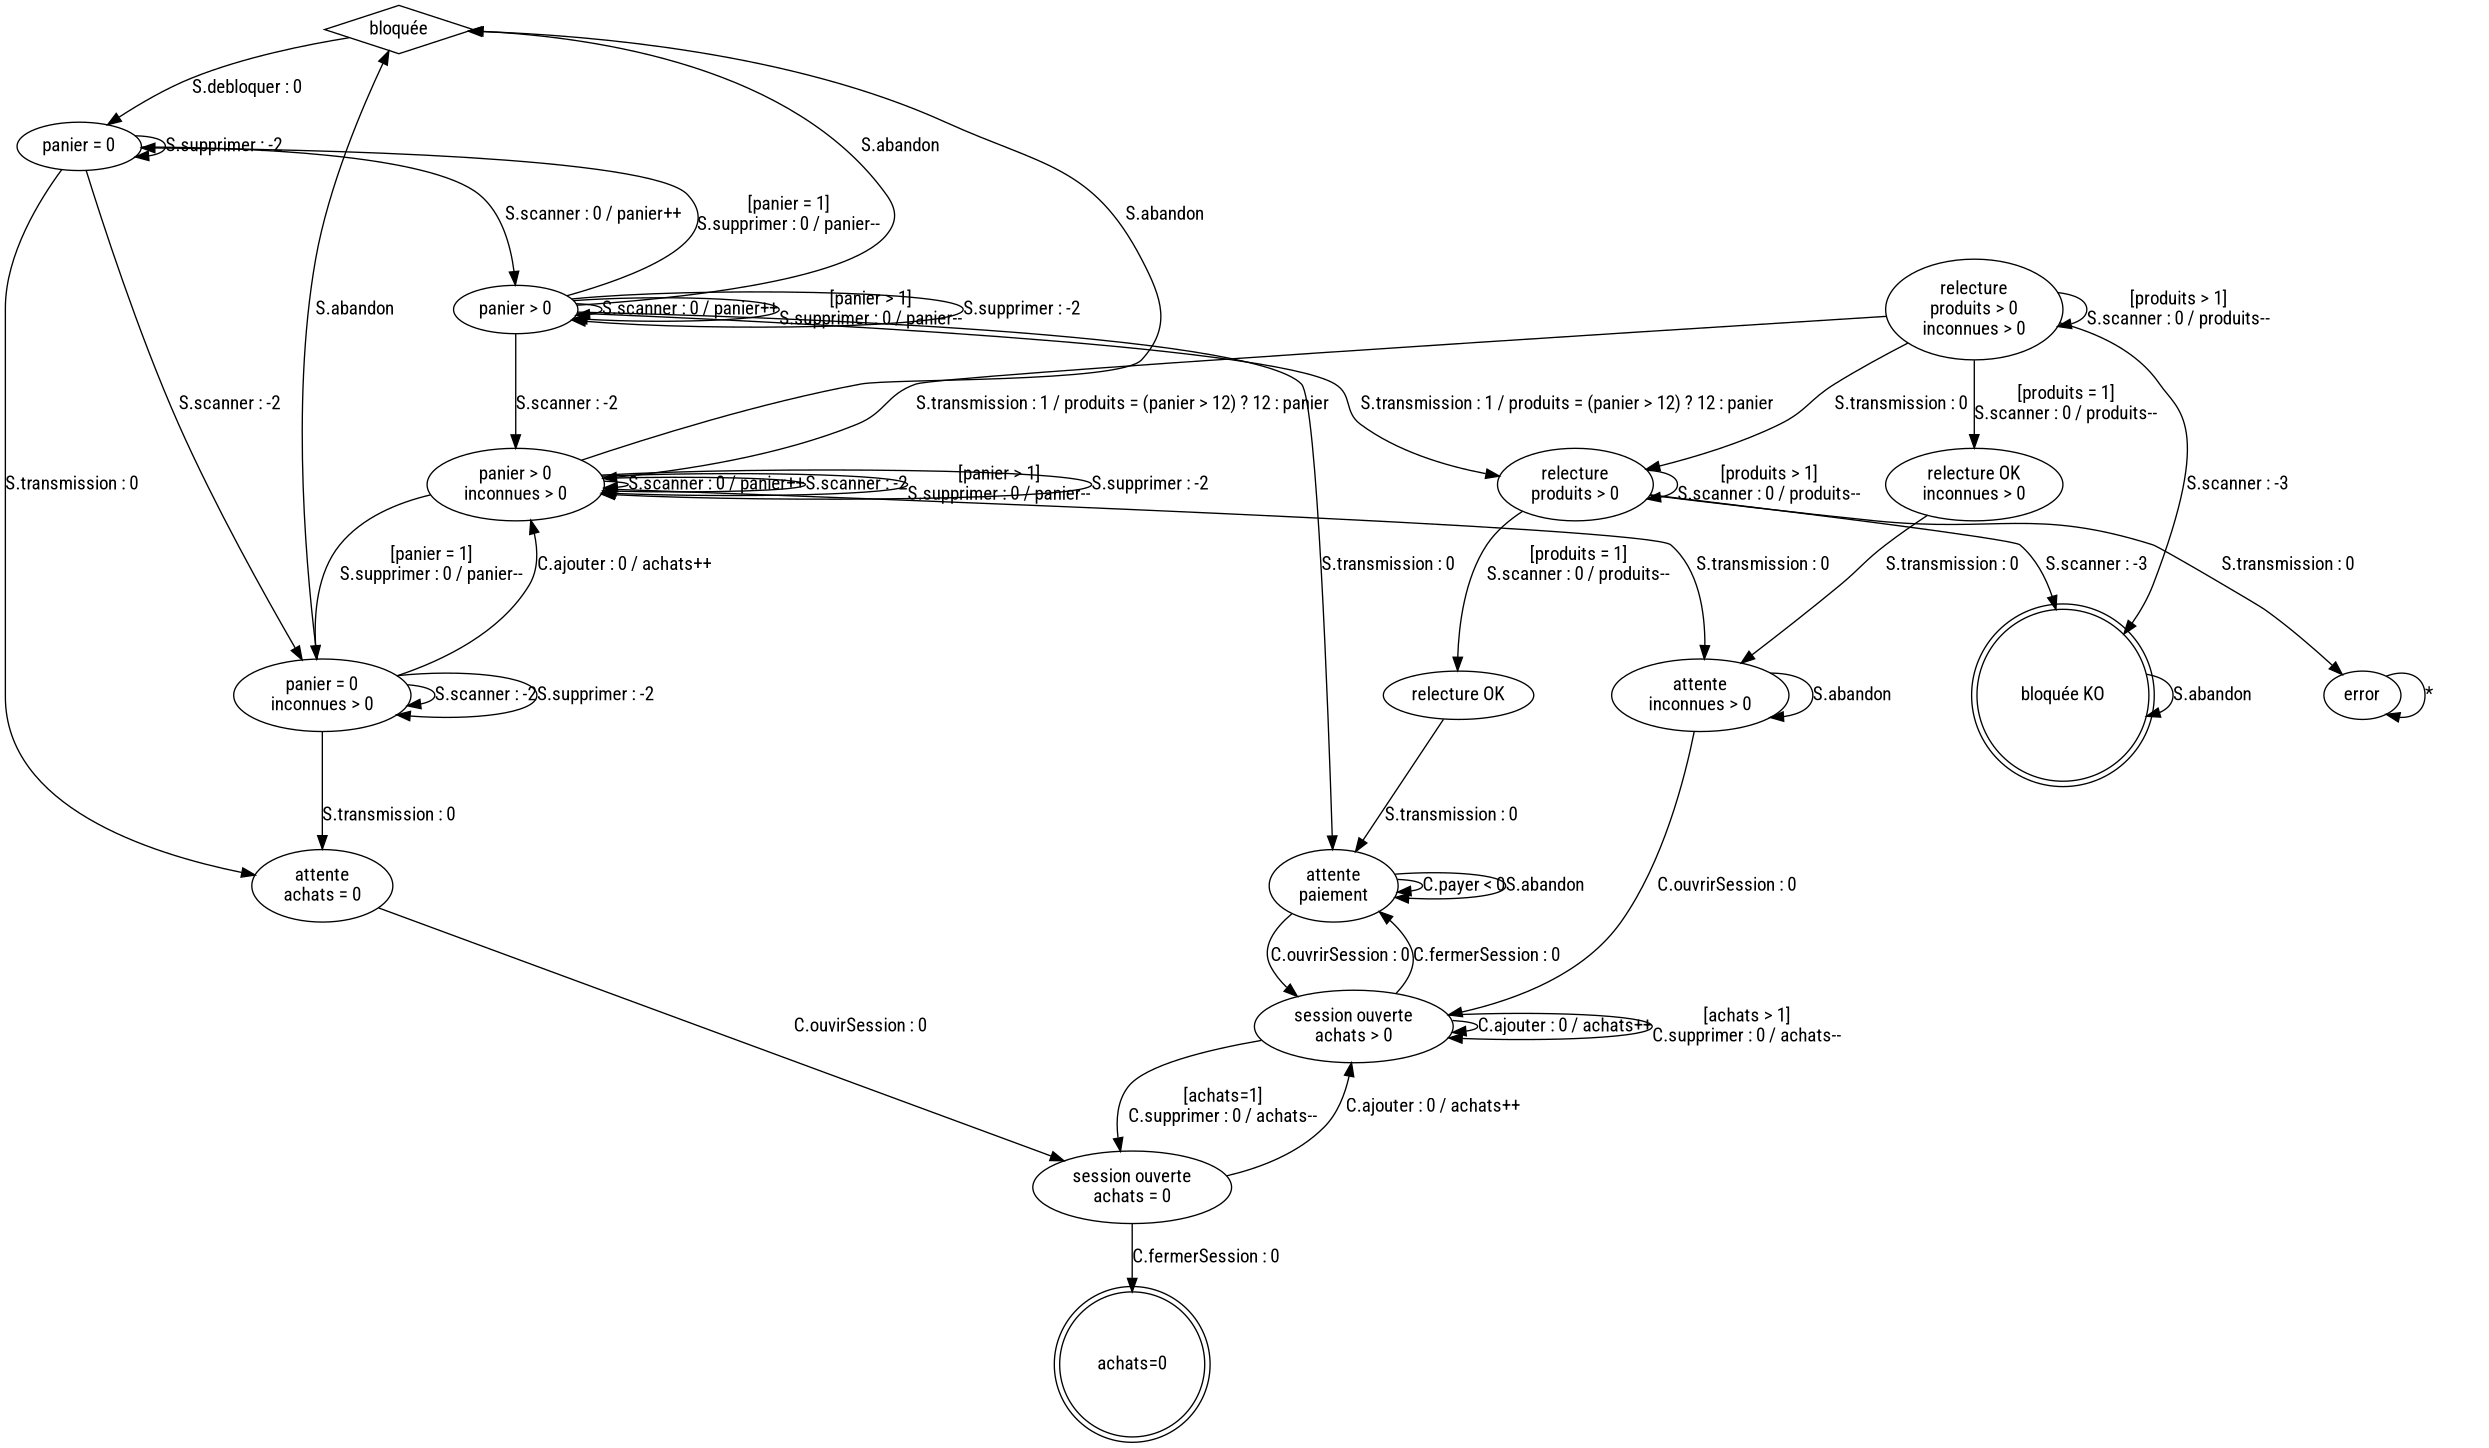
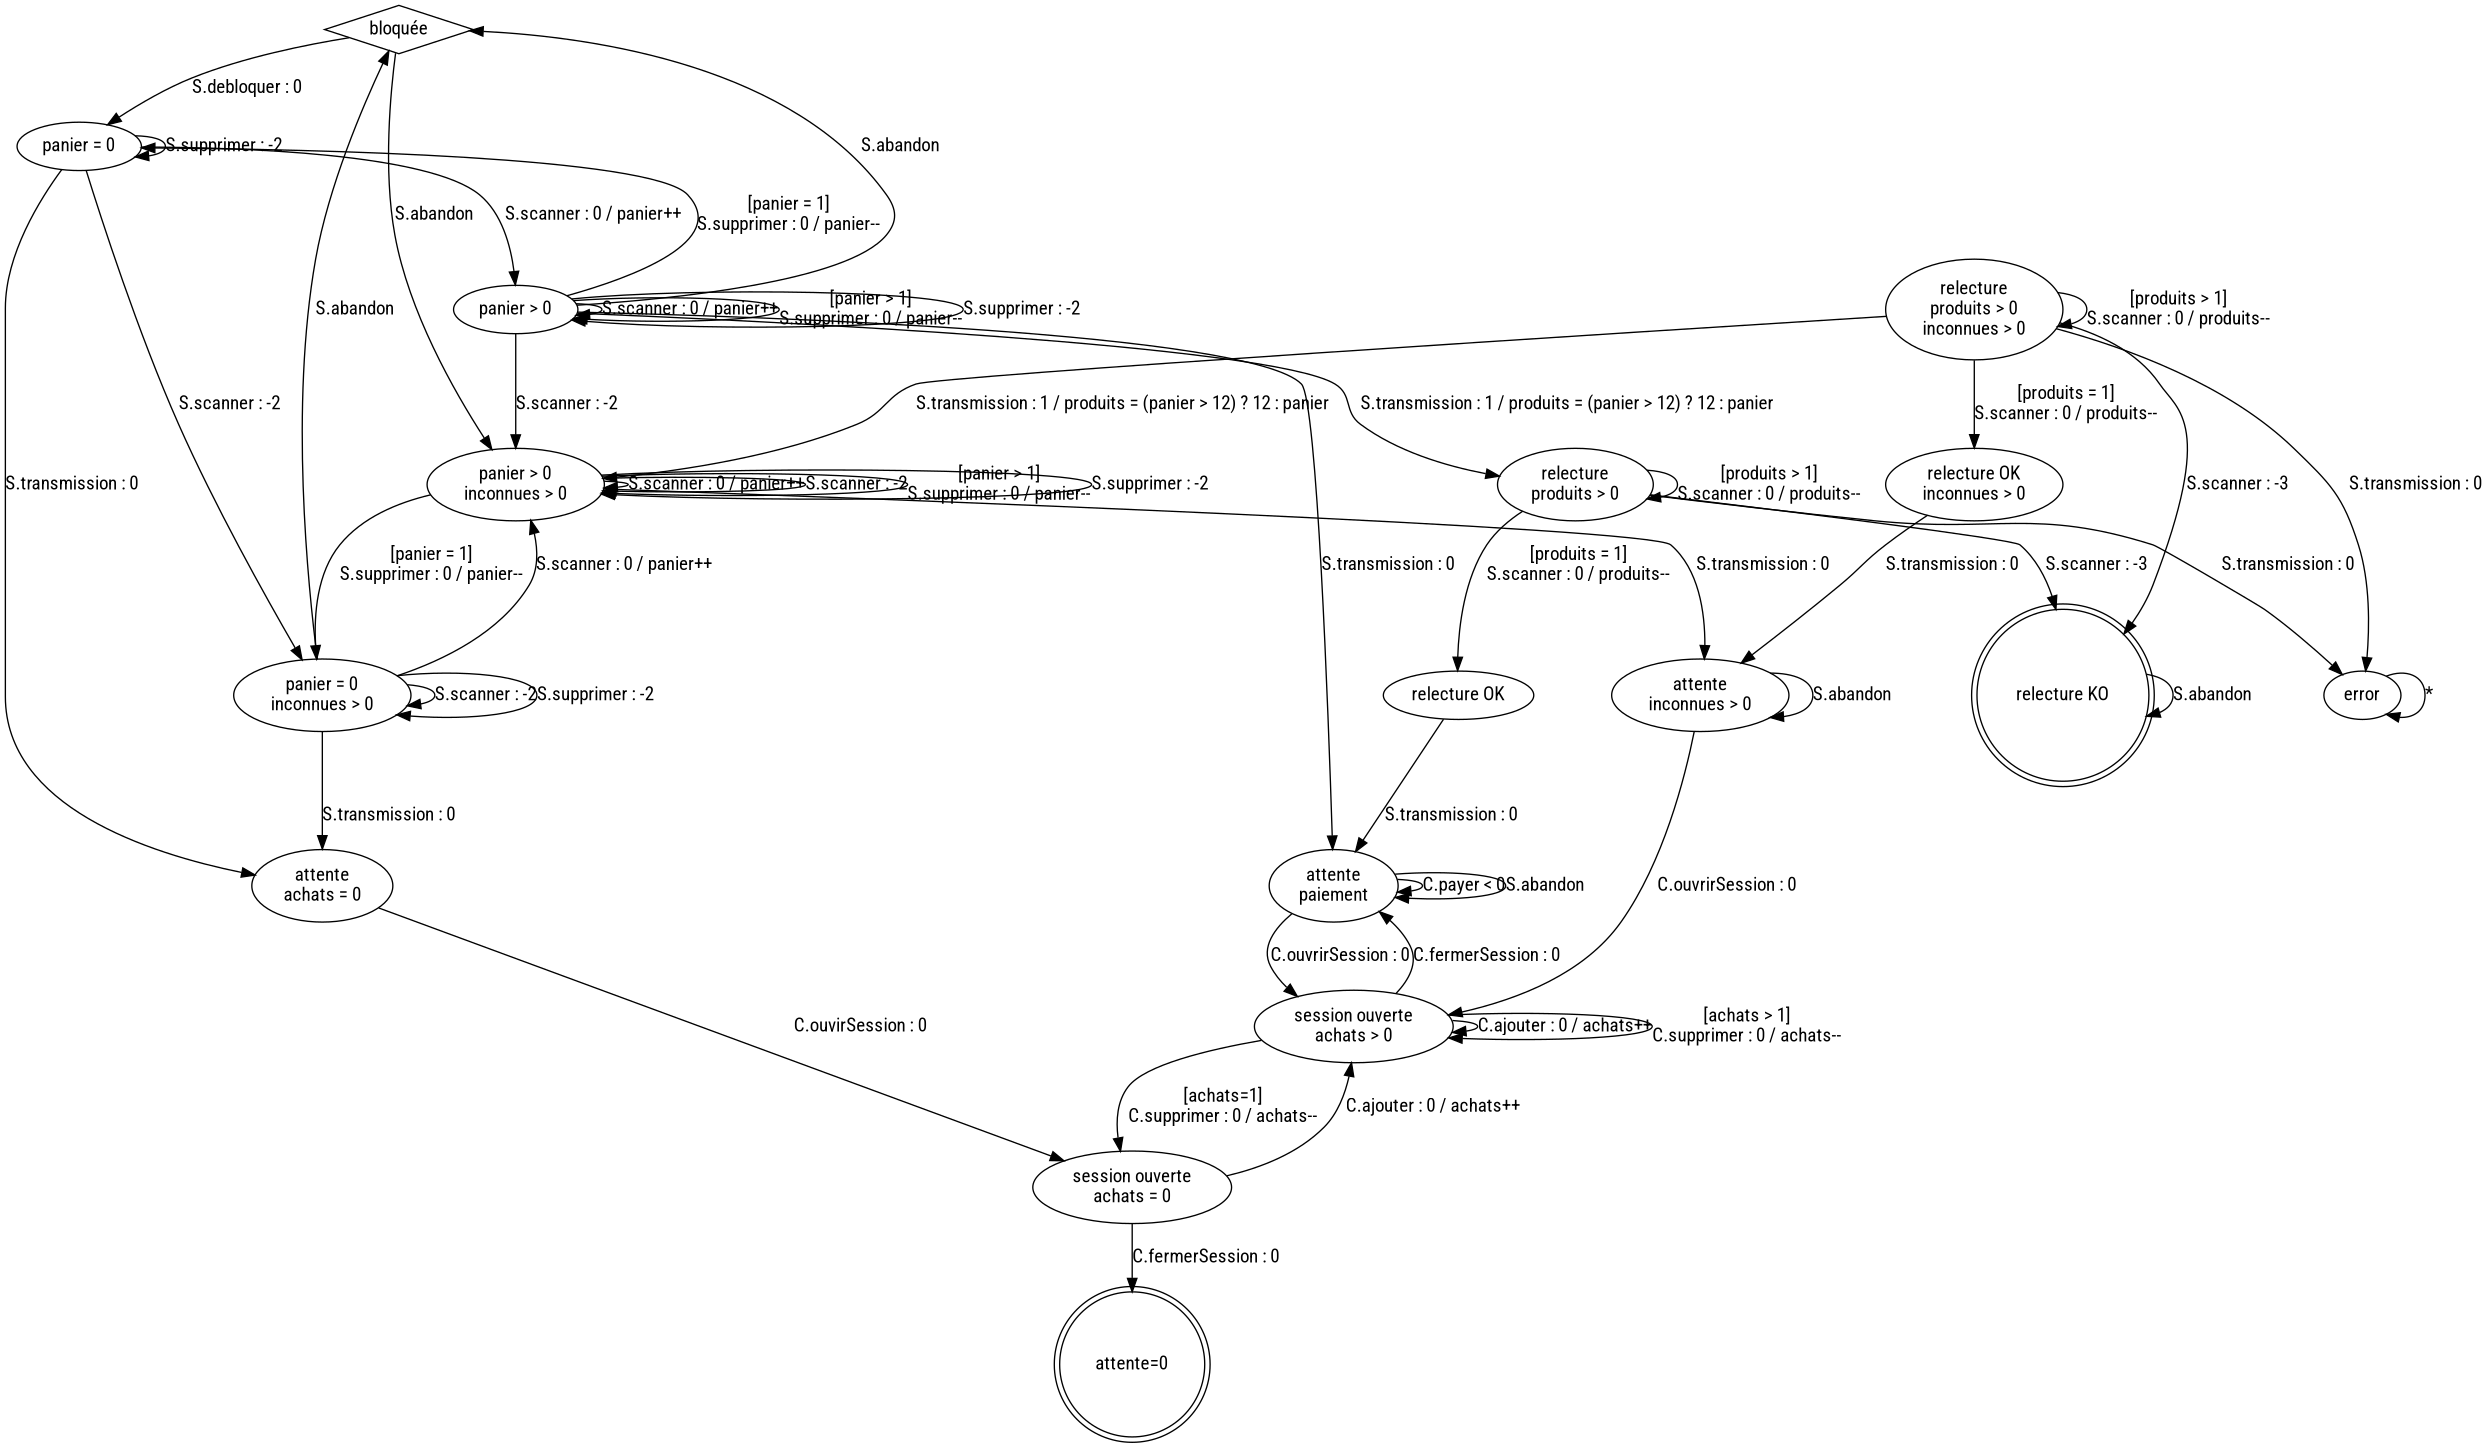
edge "panier > 0 inconnues > 0" -> "bloquée": reversed
edge "relecture produits > 0 inconnues > 0" -> "relecture produits > 0": now "relecture produits > 0 inconnues > 0" -> "error"
edge "panier = 0 inconnues > 0" -> "panier > 0 inconnues > 0": label "C.ajouter : 0 / achats++" -> "S.scanner : 0 / panier++"
node "bloquée KO": label "bloquée KO" -> "relecture KO"
node "achats=0": label "achats=0" -> "attente=0"
